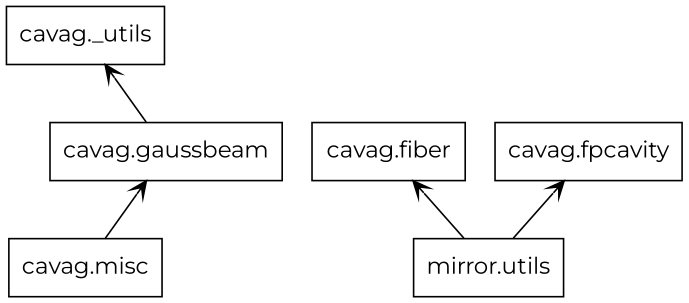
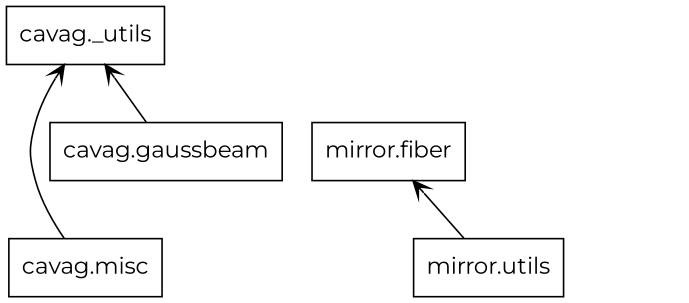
node "cavag.fiber": label "cavag.fiber" -> "mirror.fiber"
node "cavag.fpcavity": removed
edge "cavag.misc" -> "cavag.gaussbeam": now "cavag.misc" -> "cavag._utils"
